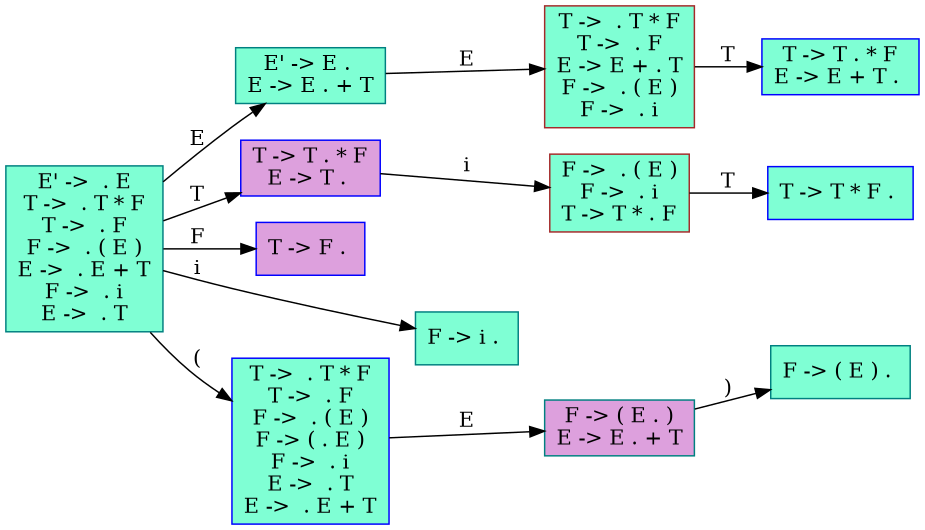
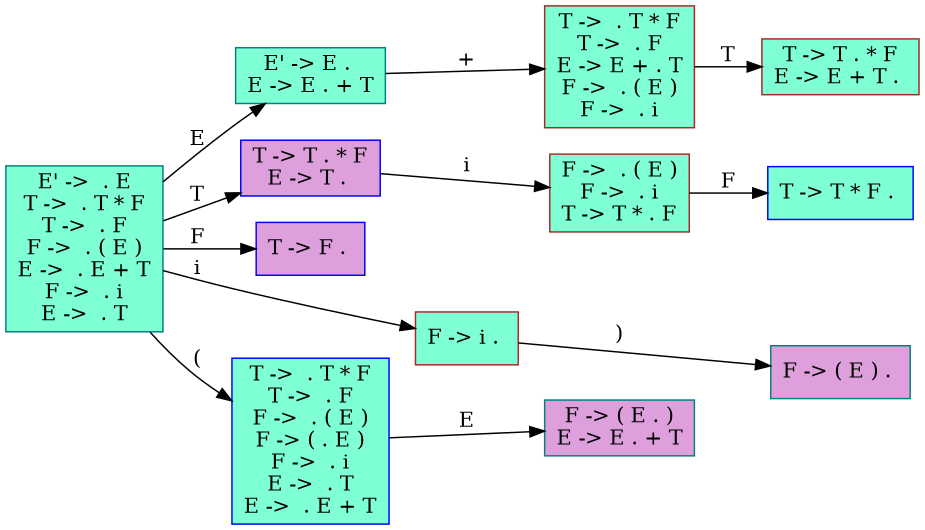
edge "E' -> E . E -> E . + T" -> "T ->  . T * F T ->  . F E -> E + . T F ->  . ( E ) F ->  . i": label "E" -> "+"
node "T -> T . * F E -> E + T .": color blue -> brown
edge "F ->  . ( E ) F ->  . i T -> T * . F" -> "T -> T * F .": label "T" -> "F"
node "F -> i .": color teal -> brown
node "F -> ( E ) .": fillcolor aquamarine -> plum
edge "F -> ( E . ) E -> E . + T" -> "F -> ( E ) .": now "F -> i ." -> "F -> ( E ) ."
